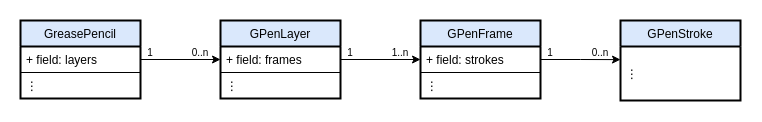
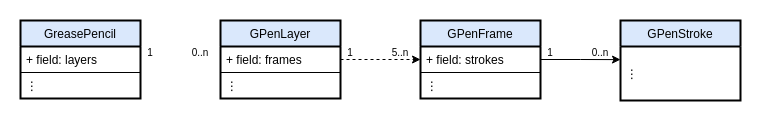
node "1..n": label "1..n" -> "5..n"
edge "+ field: layers" -> "+ field: frames": removed
edge "GPenLayer" -> "+ field: strokes": style solid -> dashed
